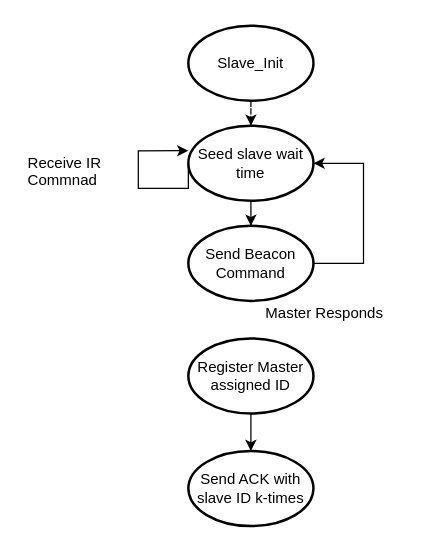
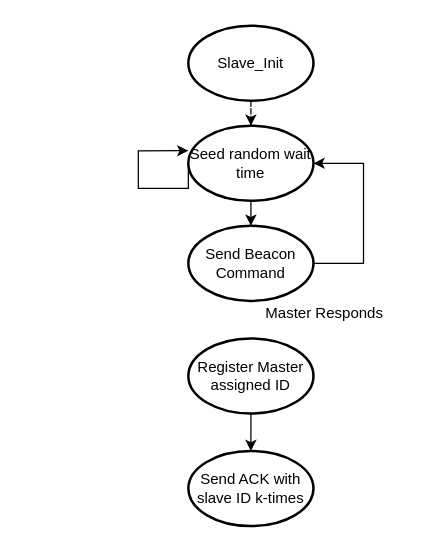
node "Seed slave wait time": label "Seed slave wait time" -> "Seed random wait time"
node "Receive IR Commnad": removed
